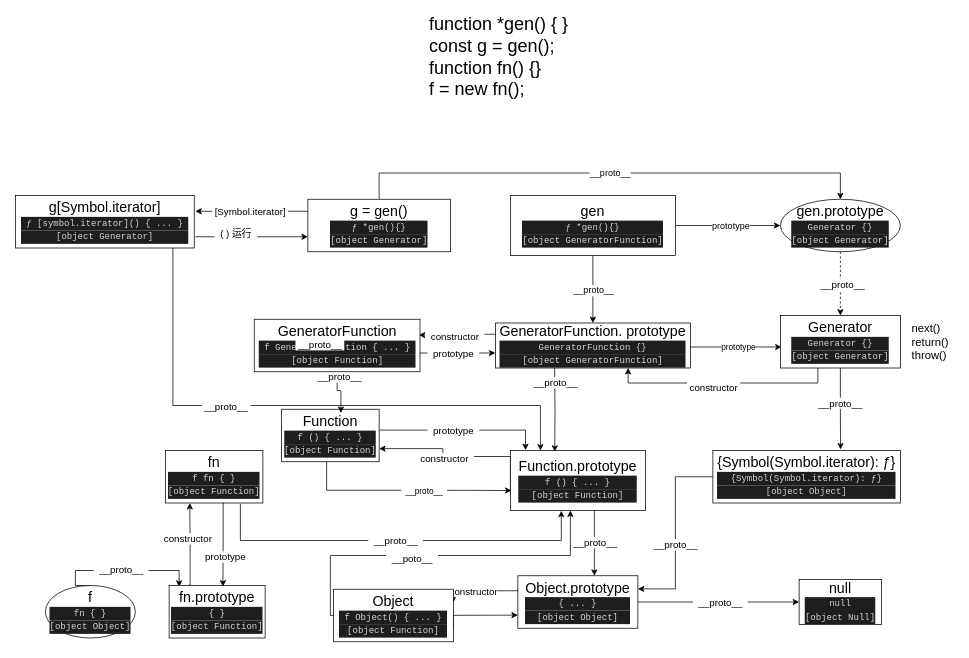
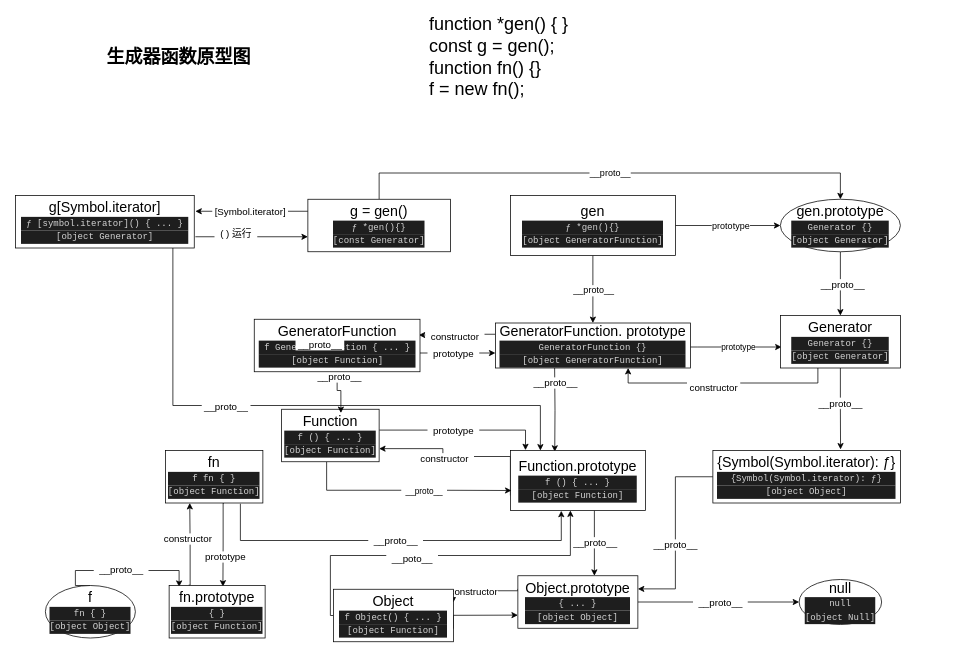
node "生成器函数原型图": added
node "g = gen() ƒ *gen(){} [object Generator]": label "g = gen() ƒ *gen(){} [object Generator]" -> "g = gen() ƒ *gen(){} [const Generator]"
edge "gen.prototype Generator {} [object Generator]" -> "Generator Generator {} [object Generator]": style dashed -> solid
node "next() return() throw()": removed
node "null null [object Null]": shape rectangle -> ellipse
